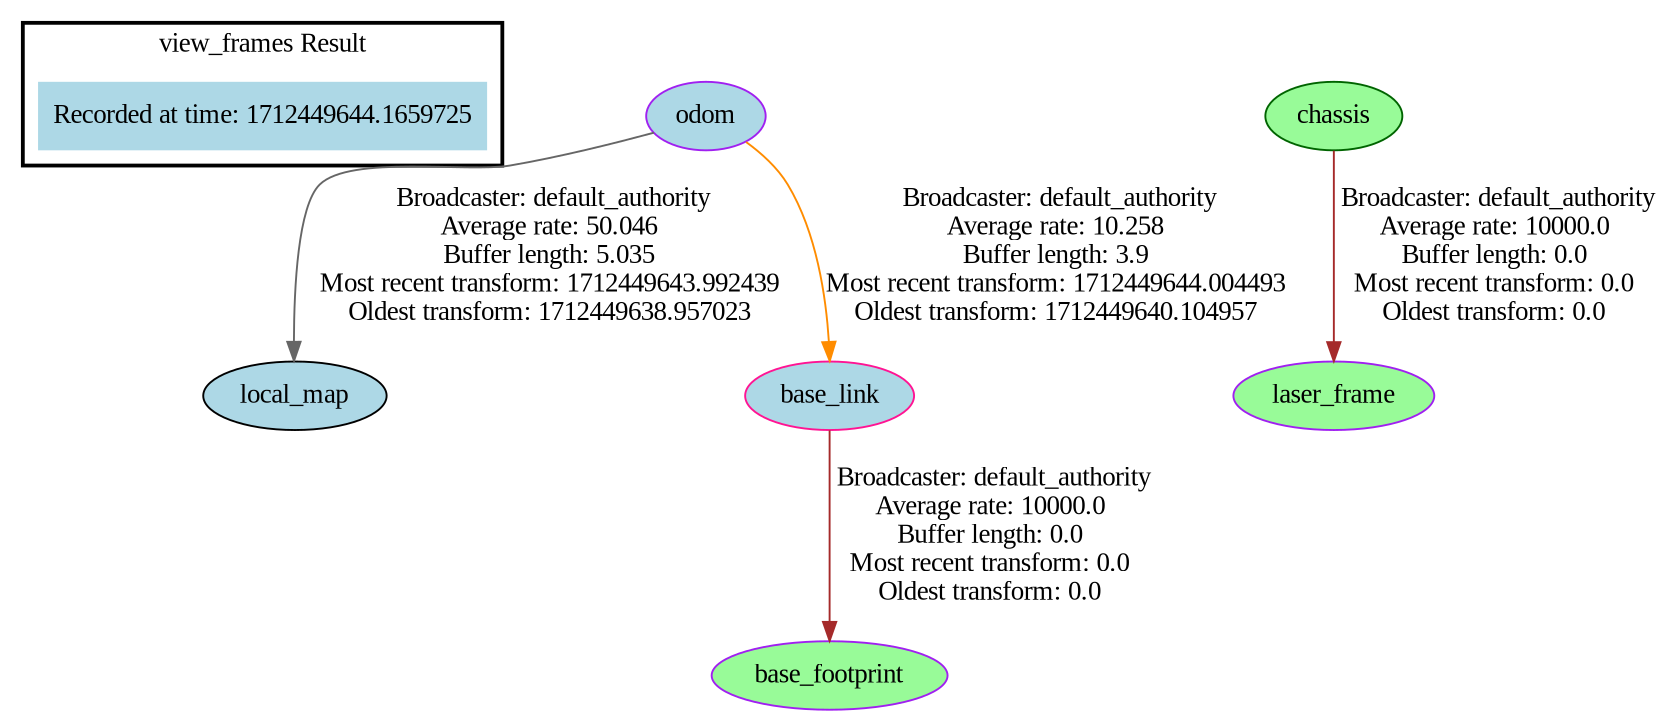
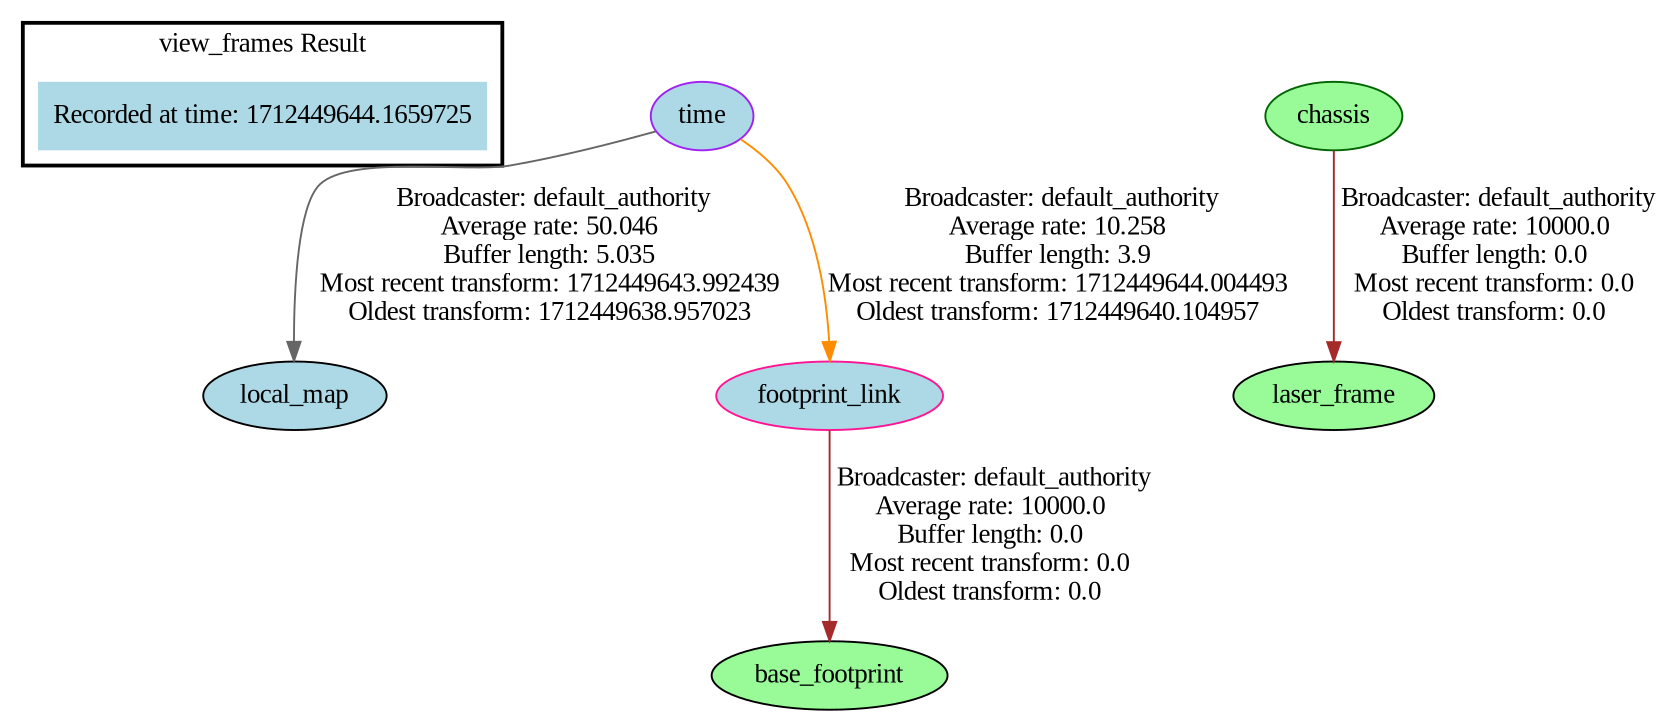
node "odom": label "odom" -> "time"
node "base_link": label "base_link" -> "footprint_link"
node "laser_frame": color purple -> black
node "base_footprint": color purple -> black
